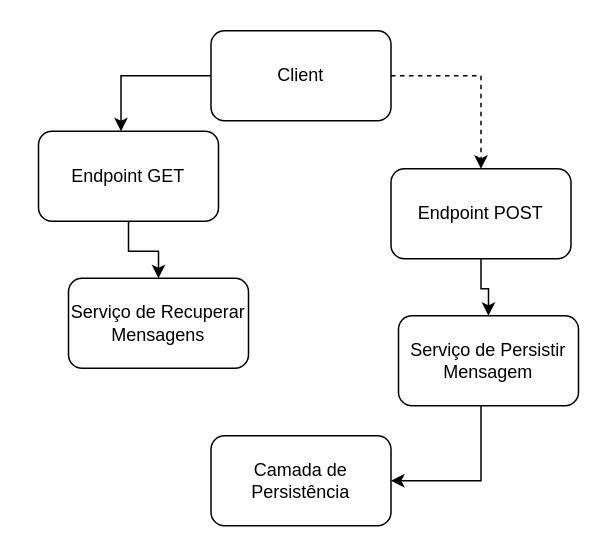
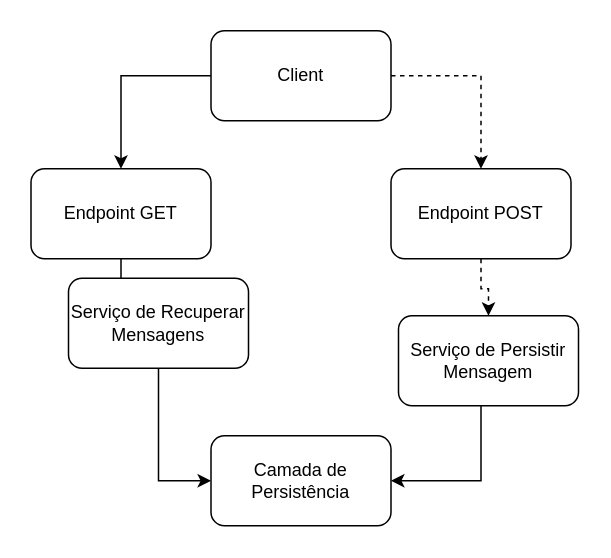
node "Endpoint GET": moved (128, 176) -> (121, 214)
edge "Endpoint POST" -> "Serviço de Persistir Mensagem": style solid -> dashed
edge "Serviço de Recuperar Mensagens" -> "Camada de Persistência": added
